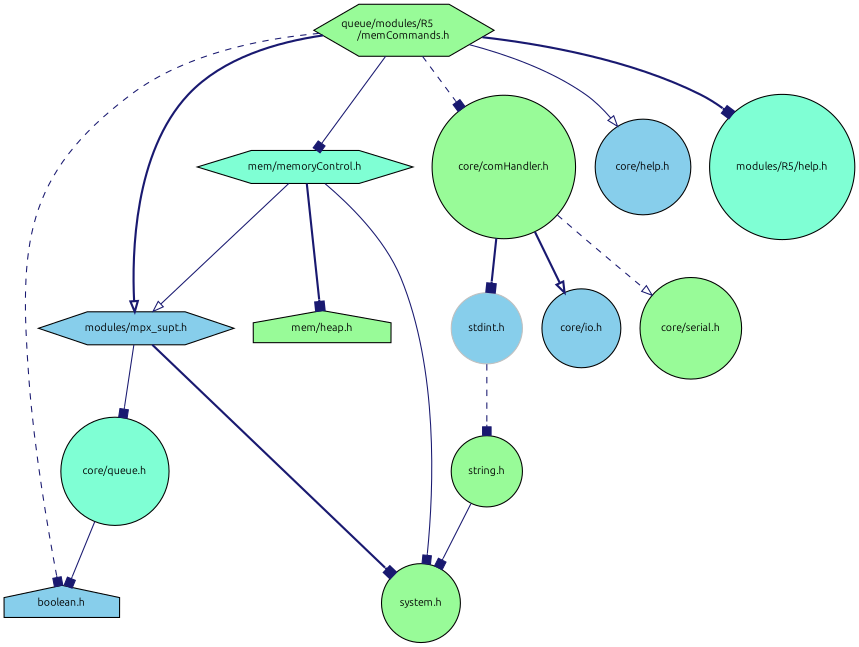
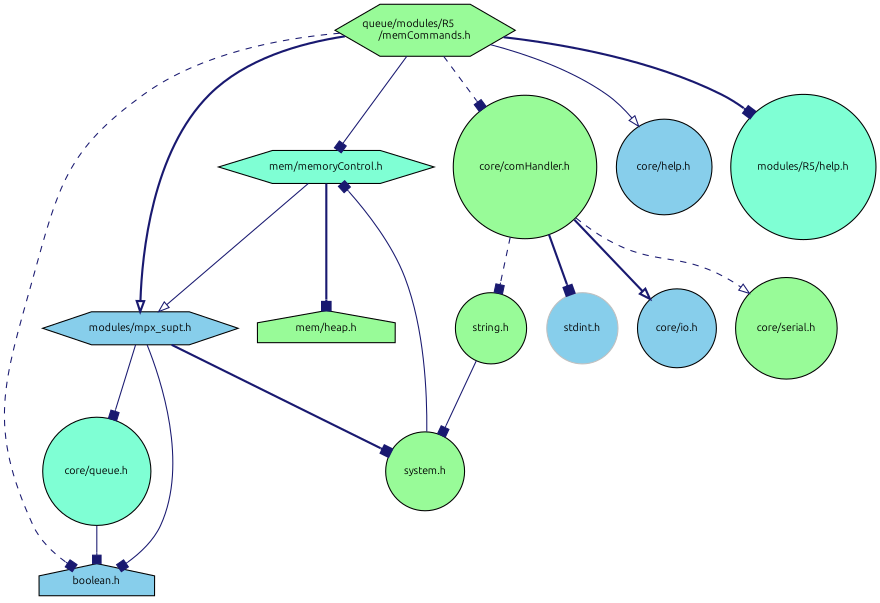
edge "mem/memoryControl.h" -> "system.h": reversed
edge "stdint.h" -> "string.h": now "core/comHandler.h" -> "string.h"
edge "modules/mpx_supt.h" -> "boolean.h": added
